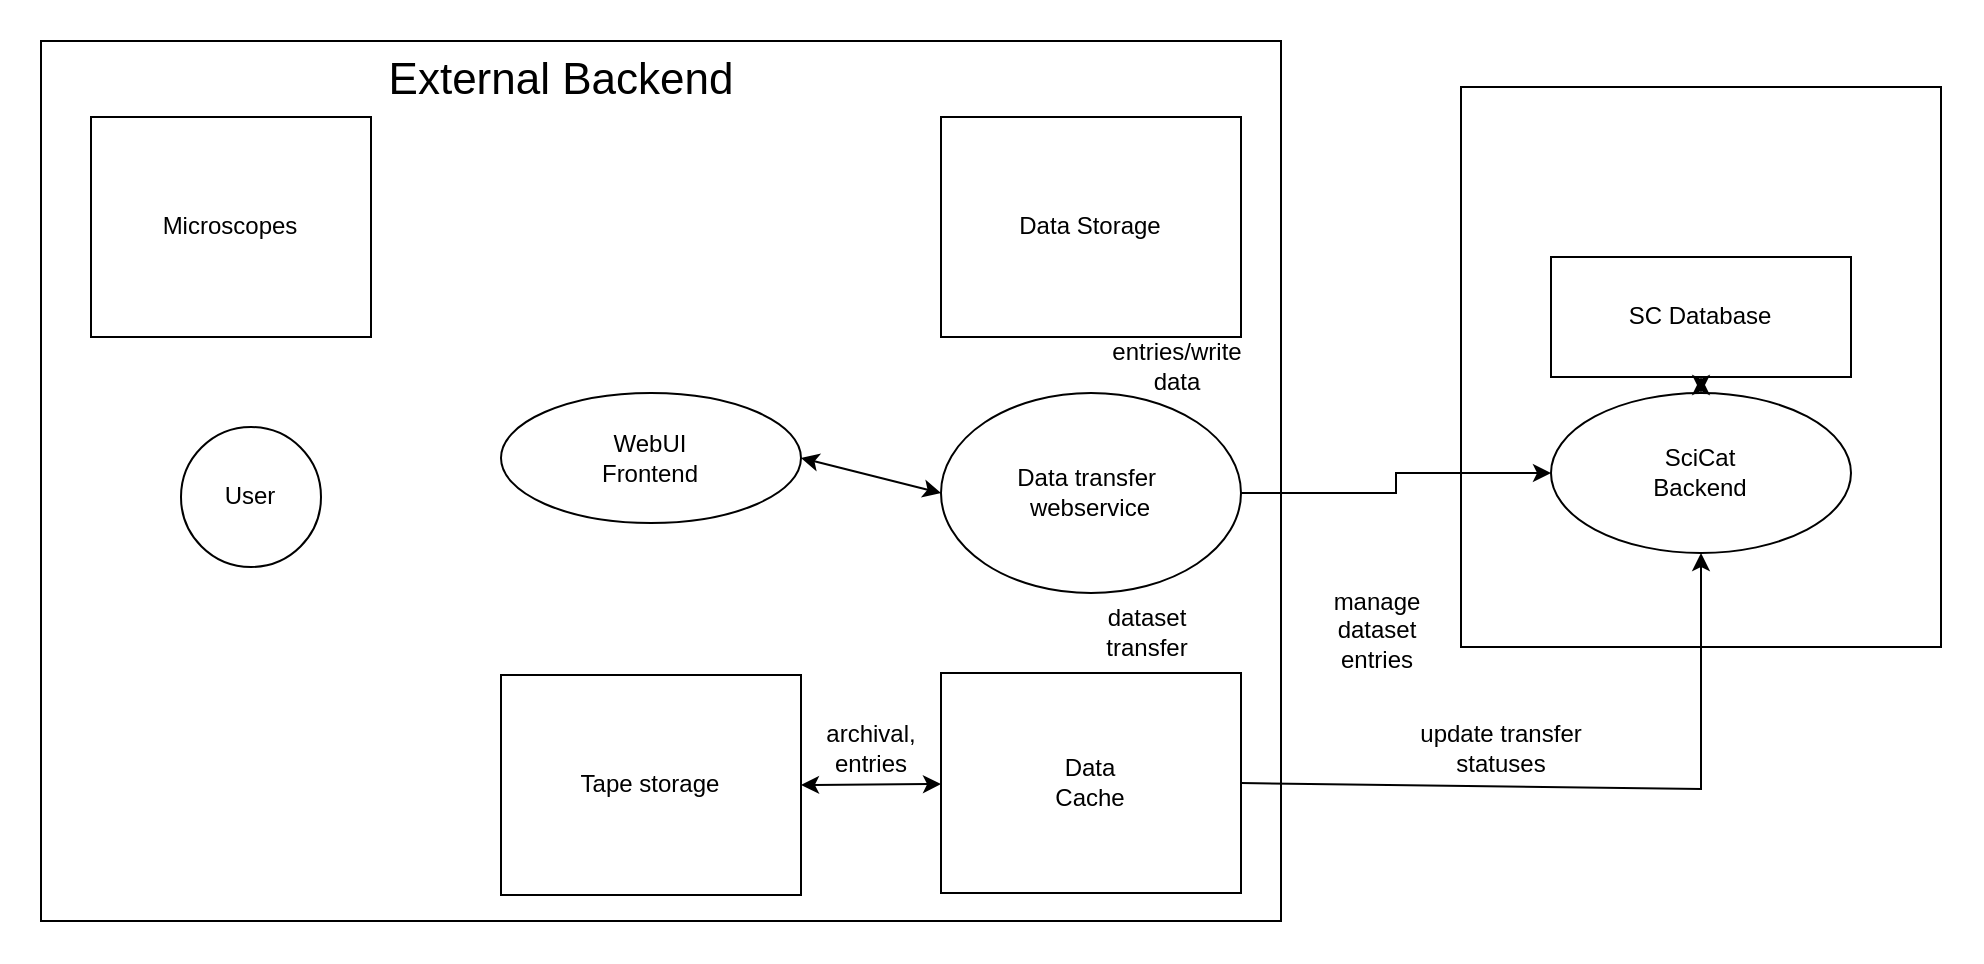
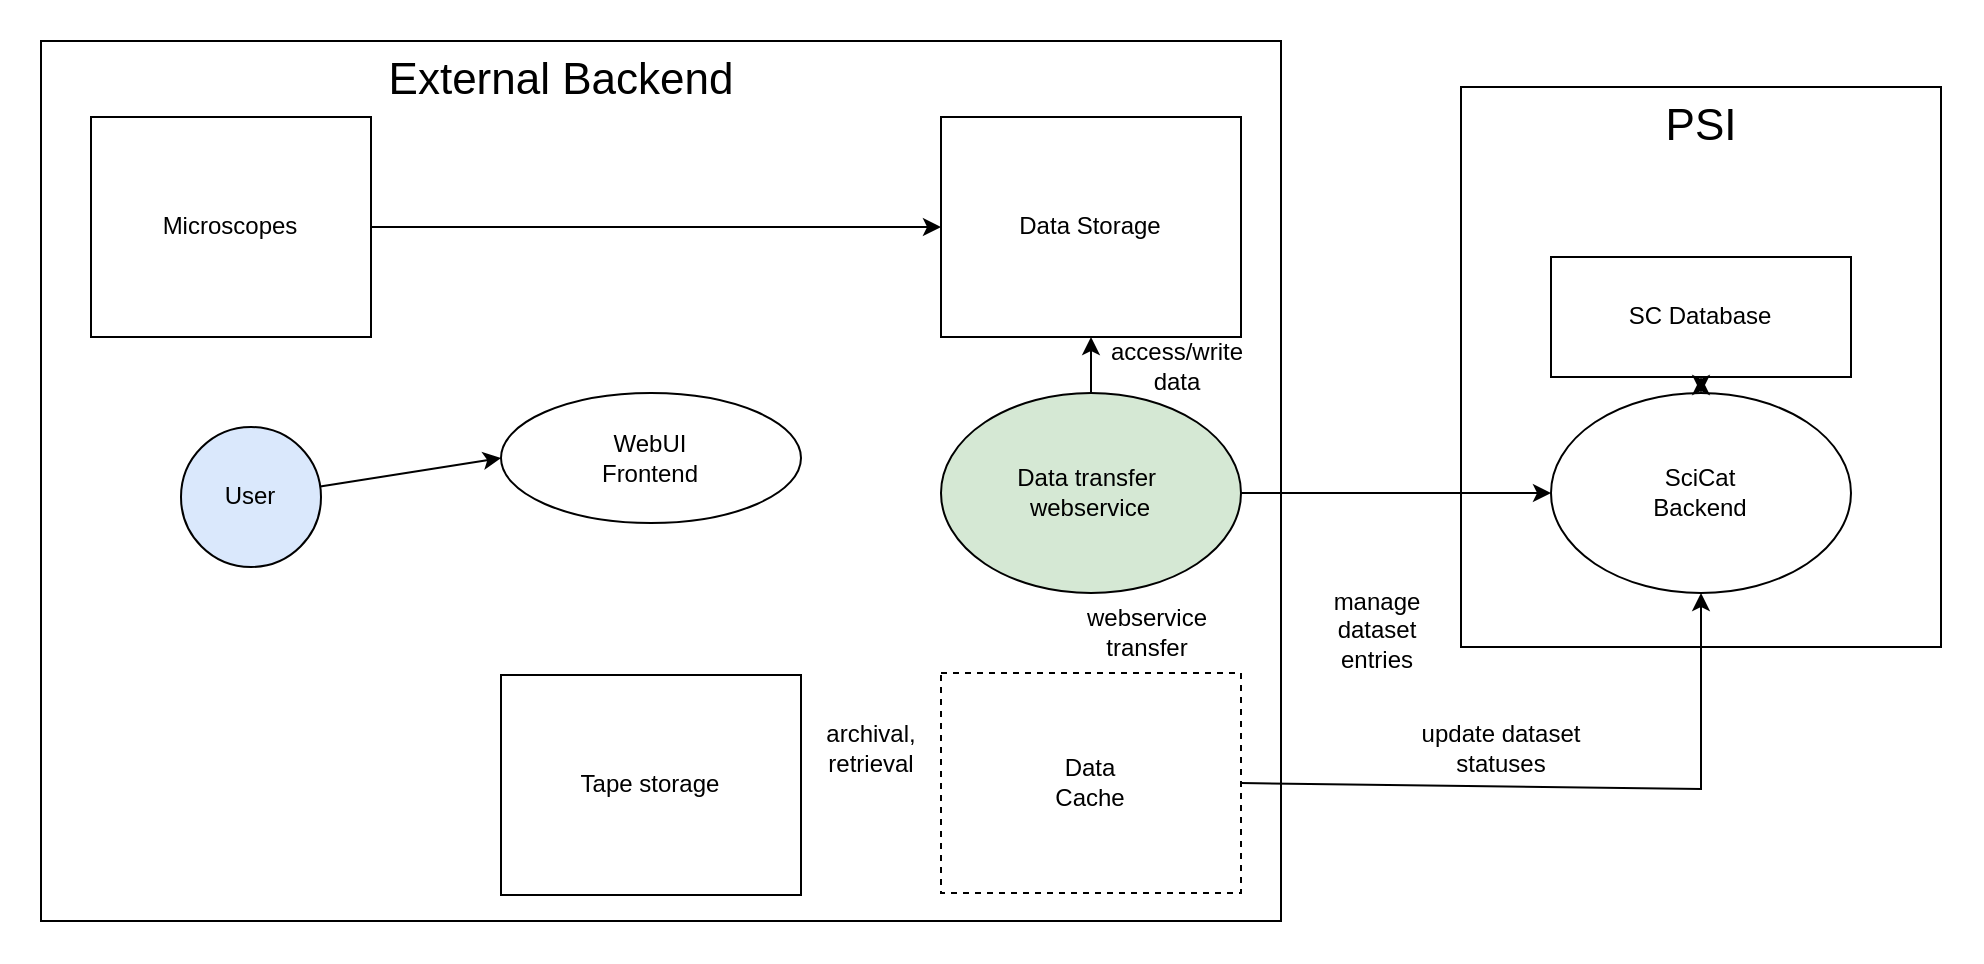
node "PSI": added
edge "Microscopes" -> "Data Storage": added
node "entries/write data": label "entries/write data" -> "access/write data"
edge "Data transfer webservice" -> "Data Storage": added
edge "User" -> "WebUI Frontend": added
node "SciCat Backend": size 300x160 -> 300x200
edge "WebUI Frontend" -- "Data transfer webservice": removed
node "Data transfer webservice": fillcolor #ffffff -> #d5e8d4
node "User": fillcolor #ffffff -> #dae8fc
node "dataset transfer": label "dataset transfer" -> "webservice transfer"
node "archival, entries": label "archival, entries" -> "archival, retrieval"
node "update transfer statuses": label "update transfer statuses" -> "update dataset statuses"
node "Data Cache": style solid -> dashed
edge "Data Cache" -- "Tape storage": removed
